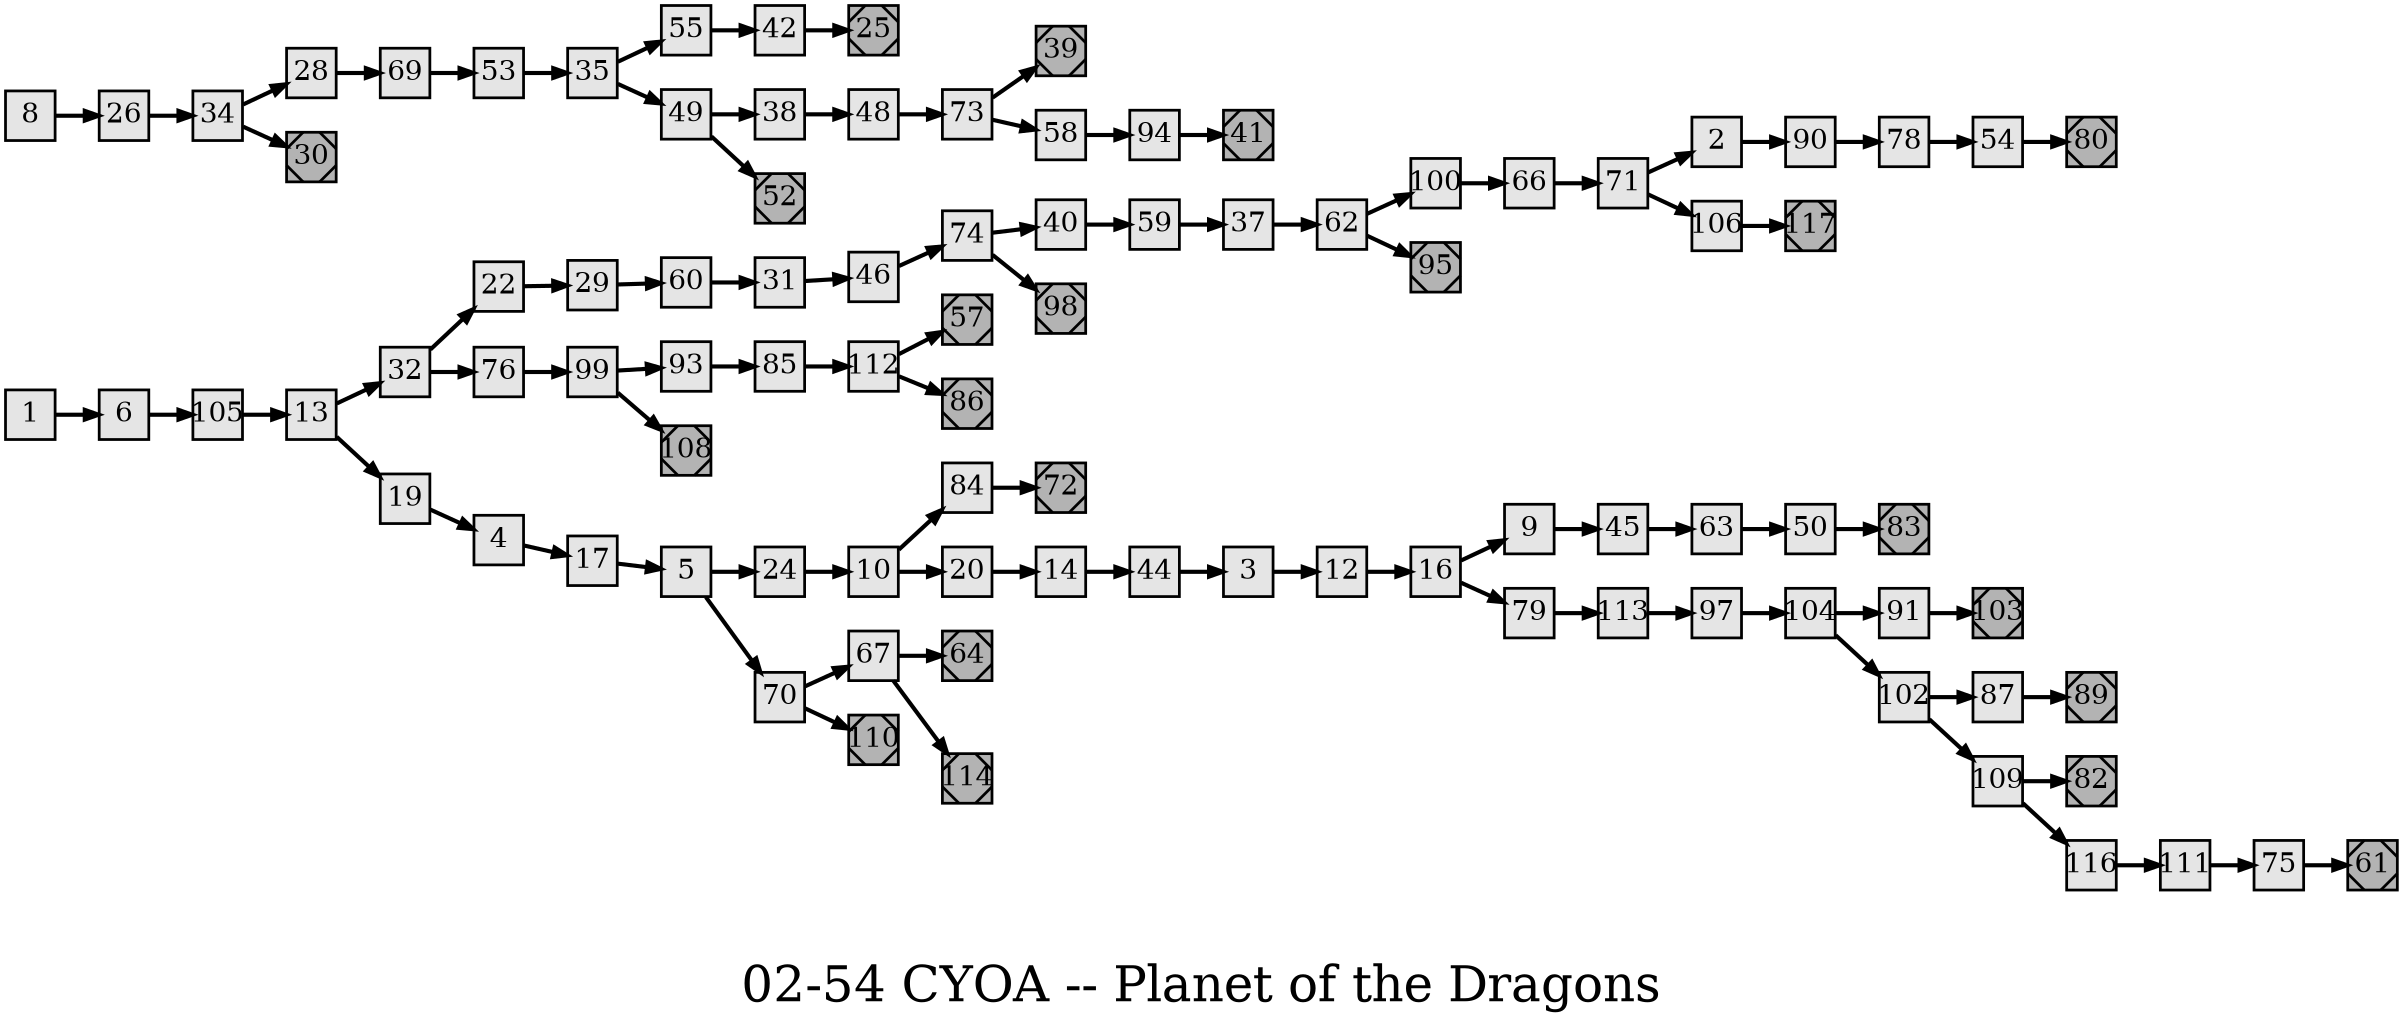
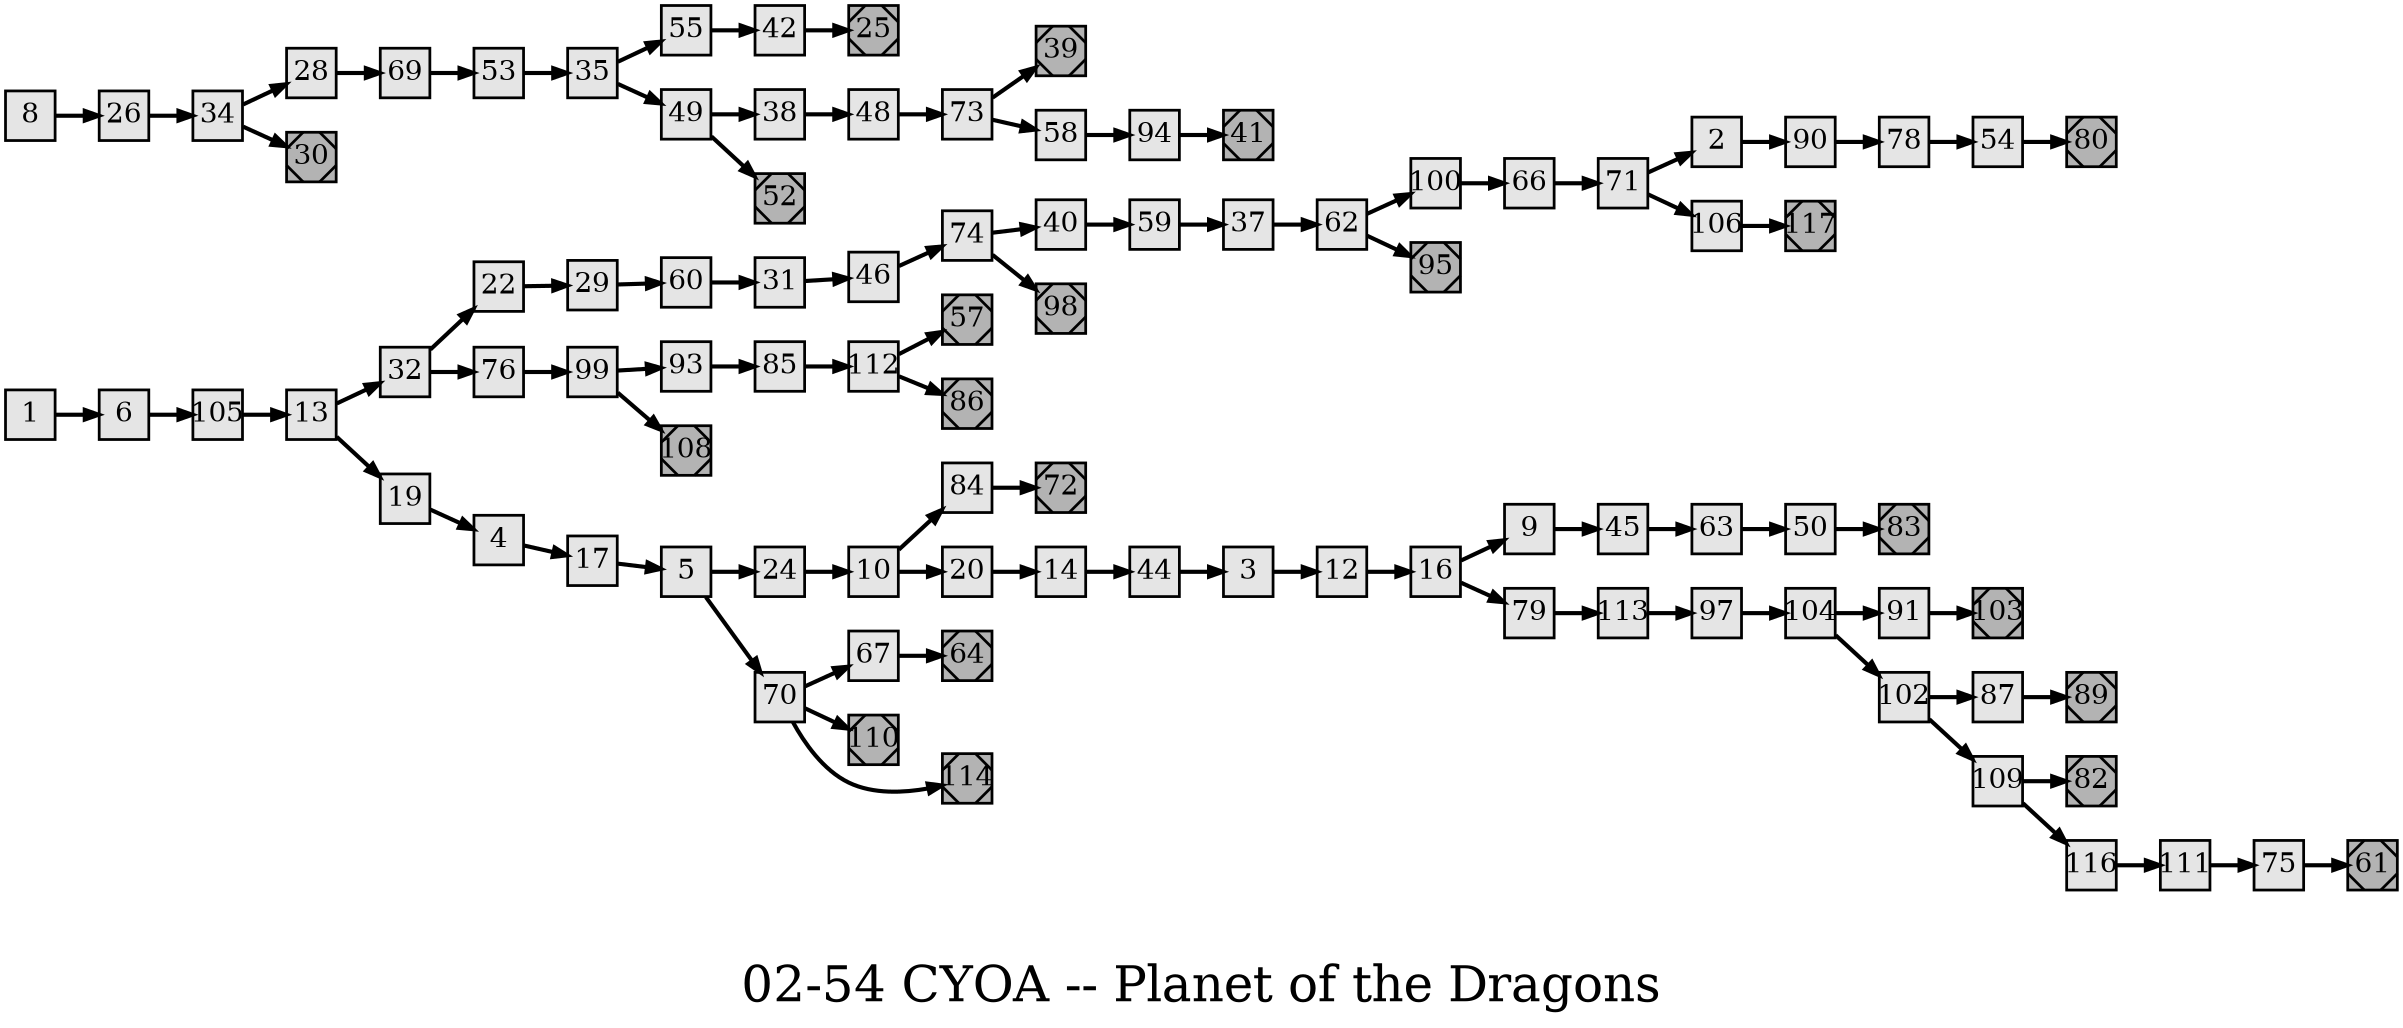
edge "67" -> "114": now "70" -> "114"
